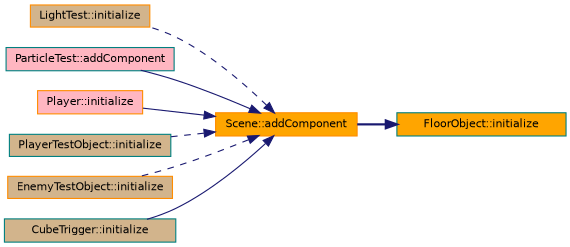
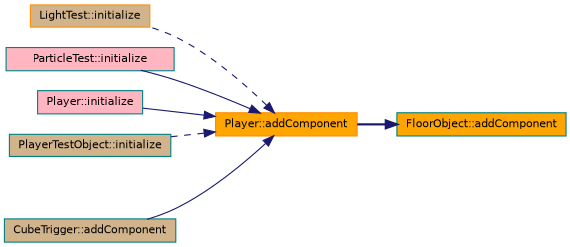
node "ParticleTest::addComponent": label "ParticleTest::addComponent" -> "ParticleTest::initialize"
node "Player::initialize": color darkorange -> teal
node "Scene::addComponent": label "Scene::addComponent" -> "Player::addComponent"
node "FloorObject::initialize": label "FloorObject::initialize" -> "FloorObject::addComponent"
node "EnemyTestObject::initialize": removed
node "CubeTrigger::initialize": label "CubeTrigger::initialize" -> "CubeTrigger::addComponent"
